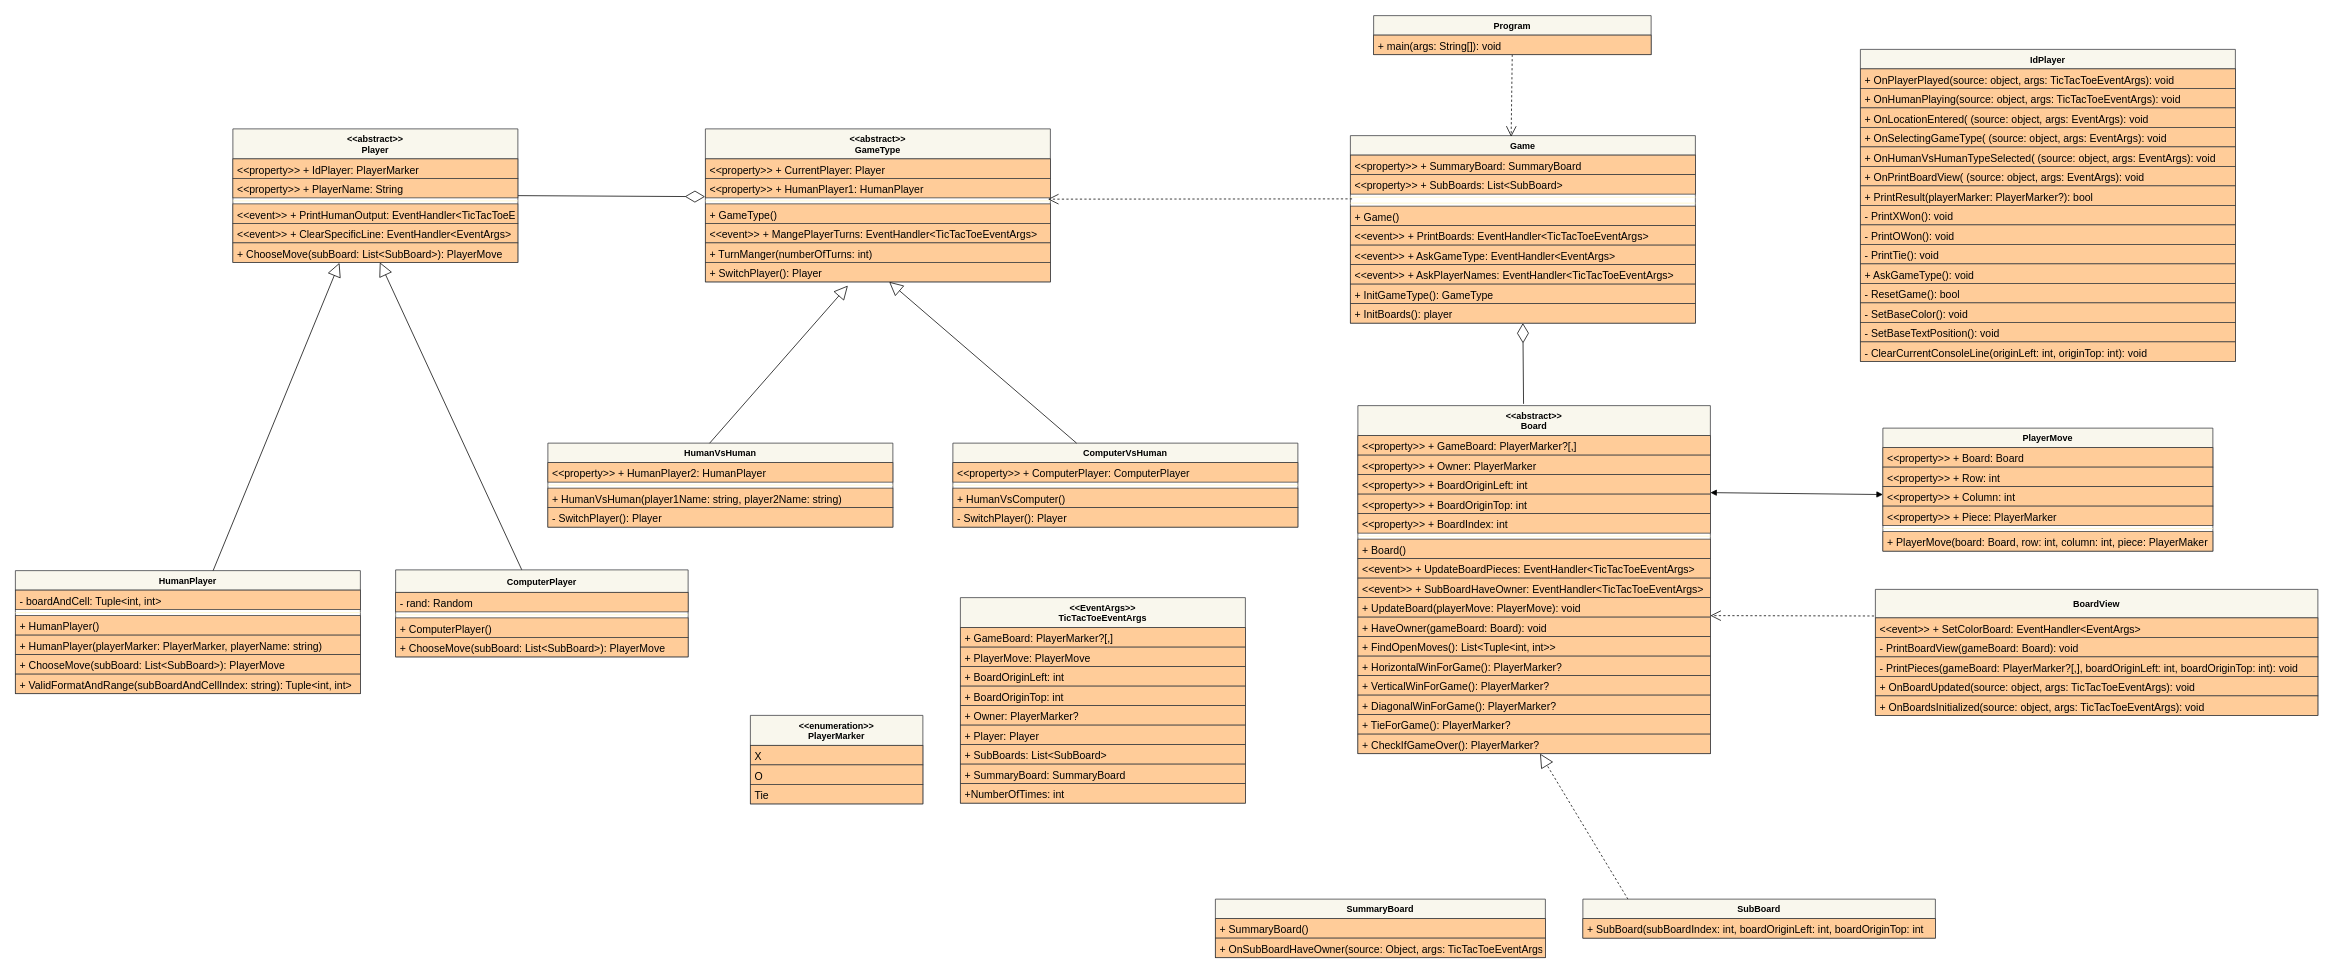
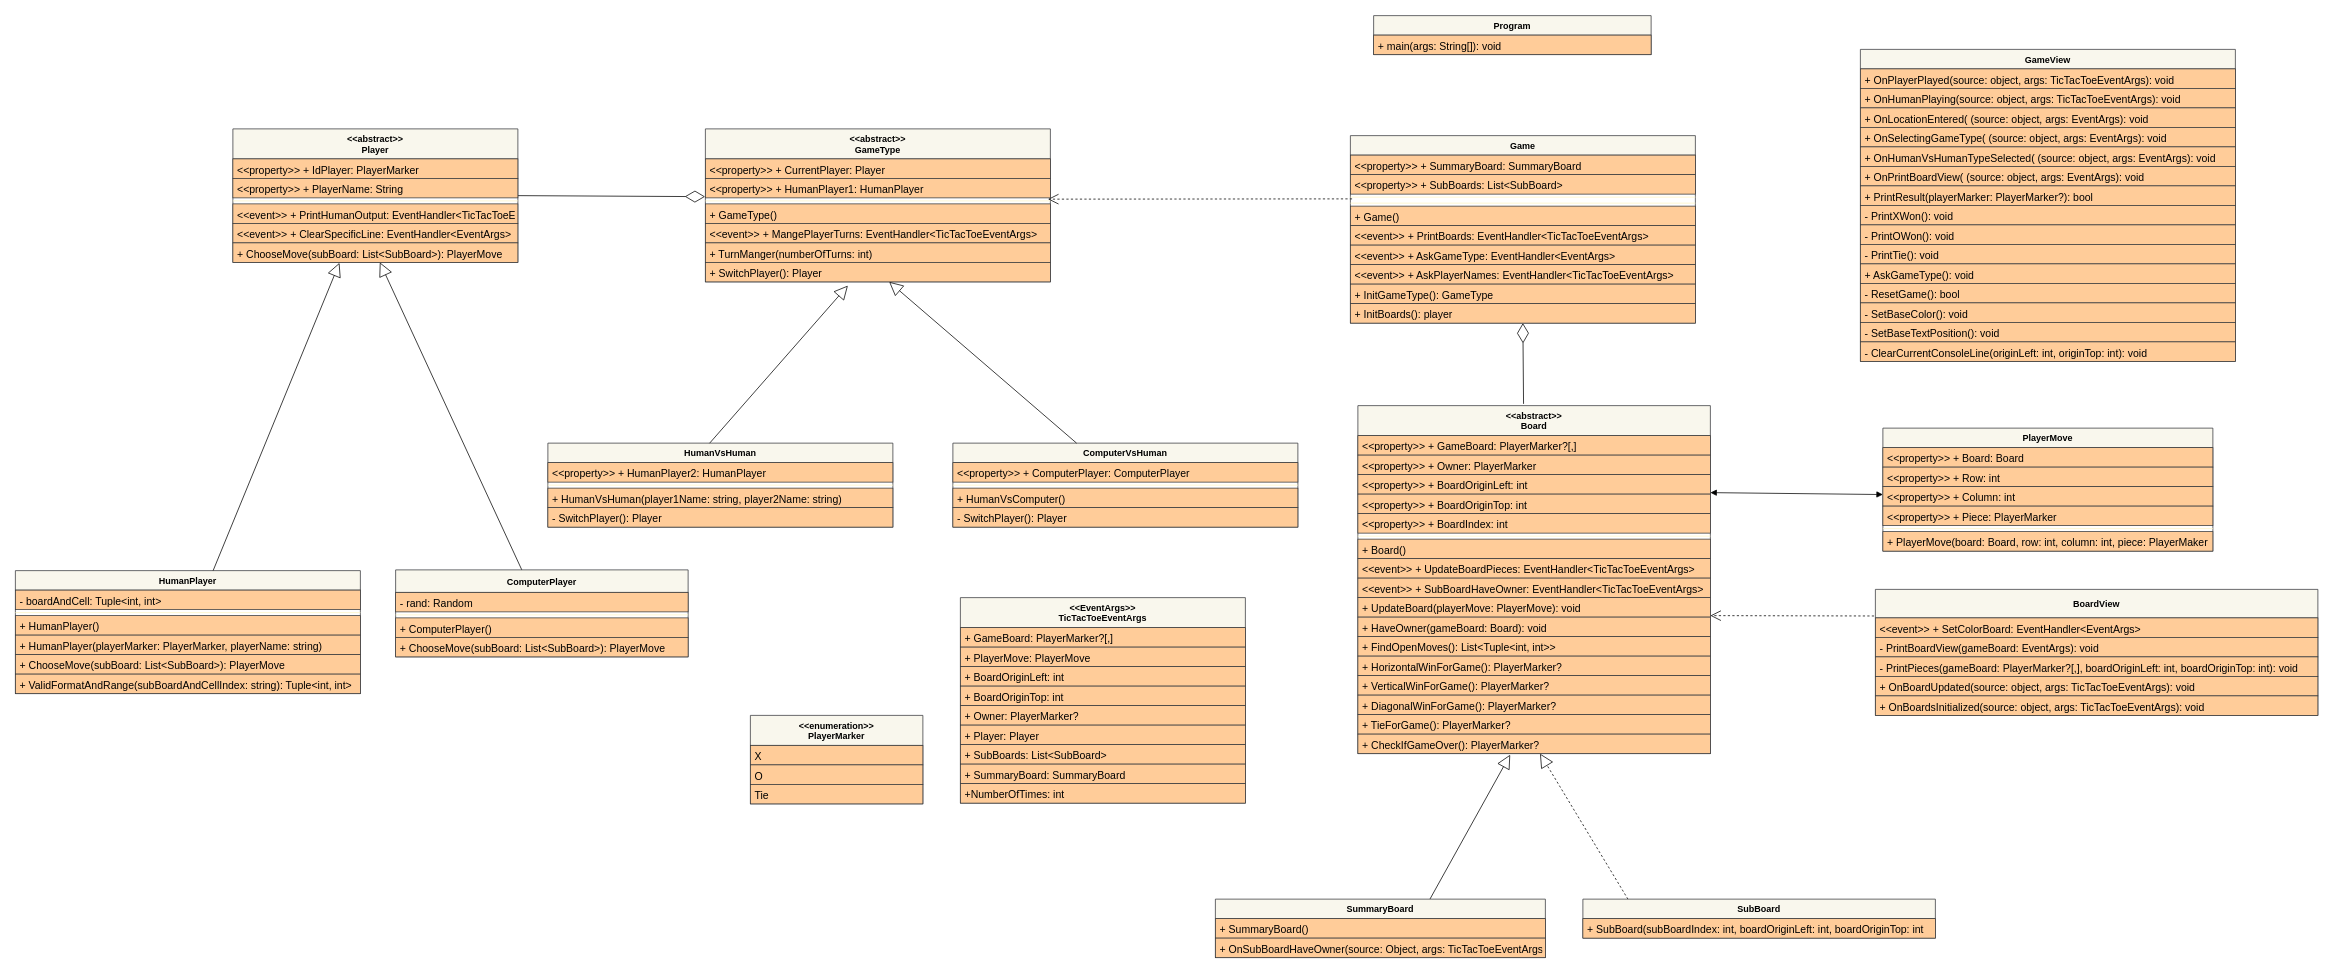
node "IdPlayer": label "IdPlayer" -> "GameView"
edge "+ main(args: String[]): void" -> "Game": removed
node "- PrintBoardView(gameBoard: Board): void": label "- PrintBoardView(gameBoard: Board): void" -> "- PrintBoardView(gameBoard: EventArgs): void"
edge "SummaryBoard" -> "+ CheckIfGameOver(): PlayerMarker?": added
